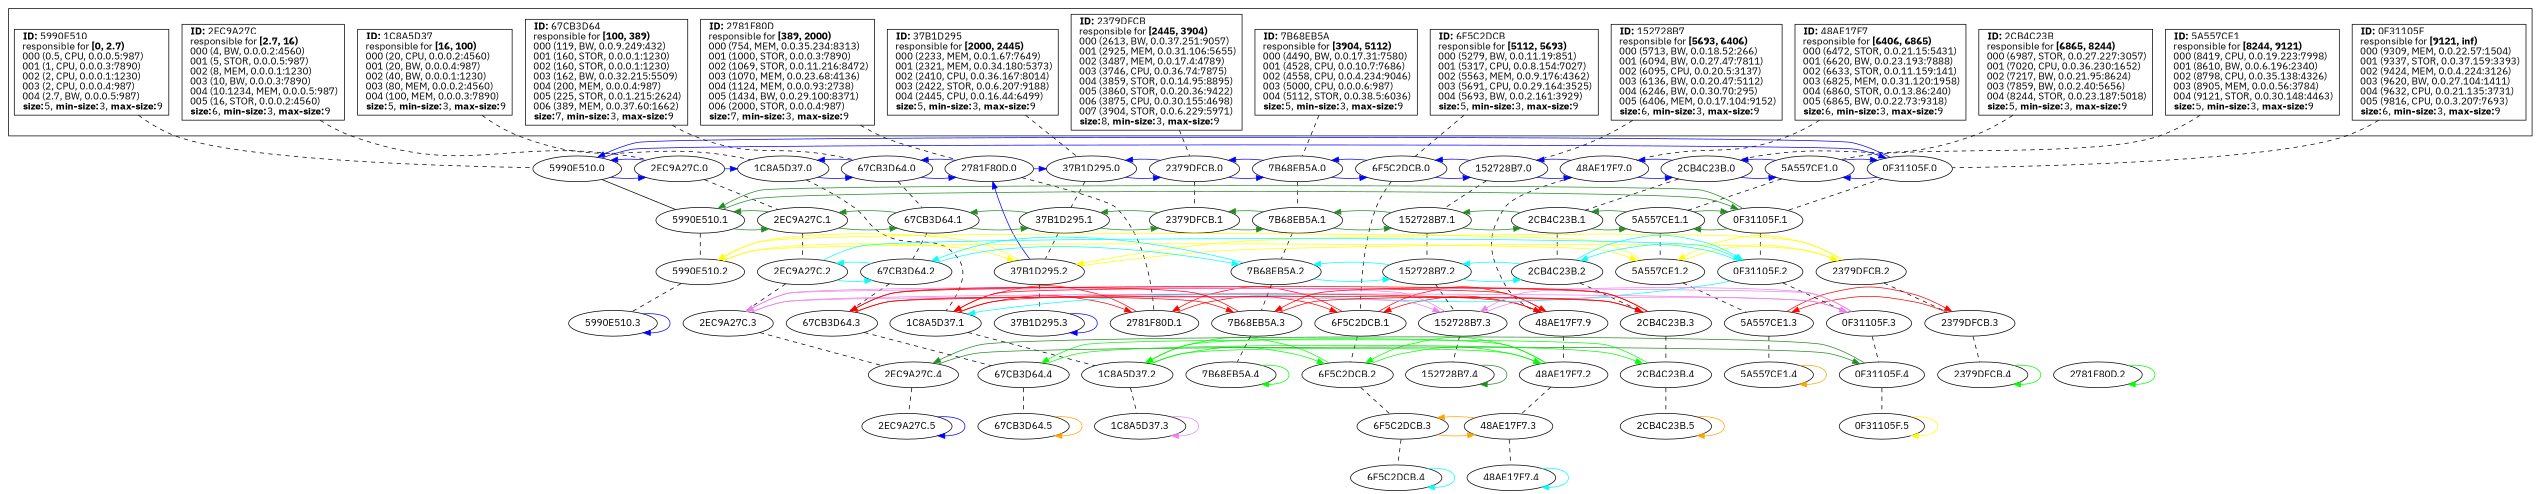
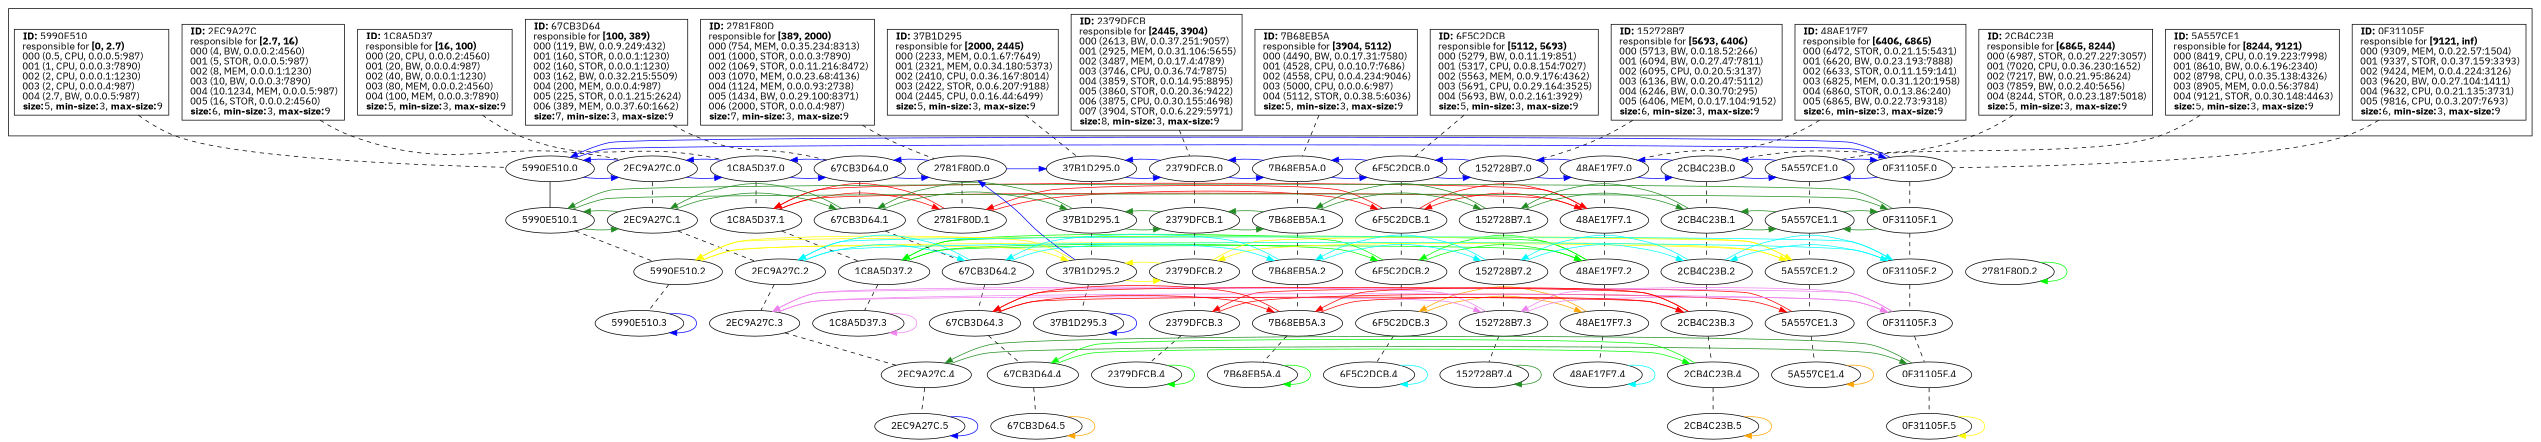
edge "1C8A5D37.0" -> "2EC9A27C.0": added
edge "2379DFCB.1" -- "2379DFCB.2": added
edge "0F31105F.2" -> "1C8A5D37.1": now "0F31105F.2" -> "2EC9A27C.2"
node "48AE17F7.9": label "48AE17F7.9" -> "48AE17F7.1"
